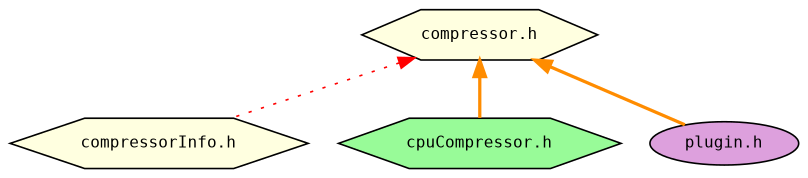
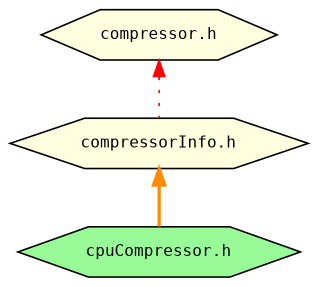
edge "cpuCompressor.h" -> "compressor.h": now "cpuCompressor.h" -> "compressorInfo.h"
node "plugin.h": removed
